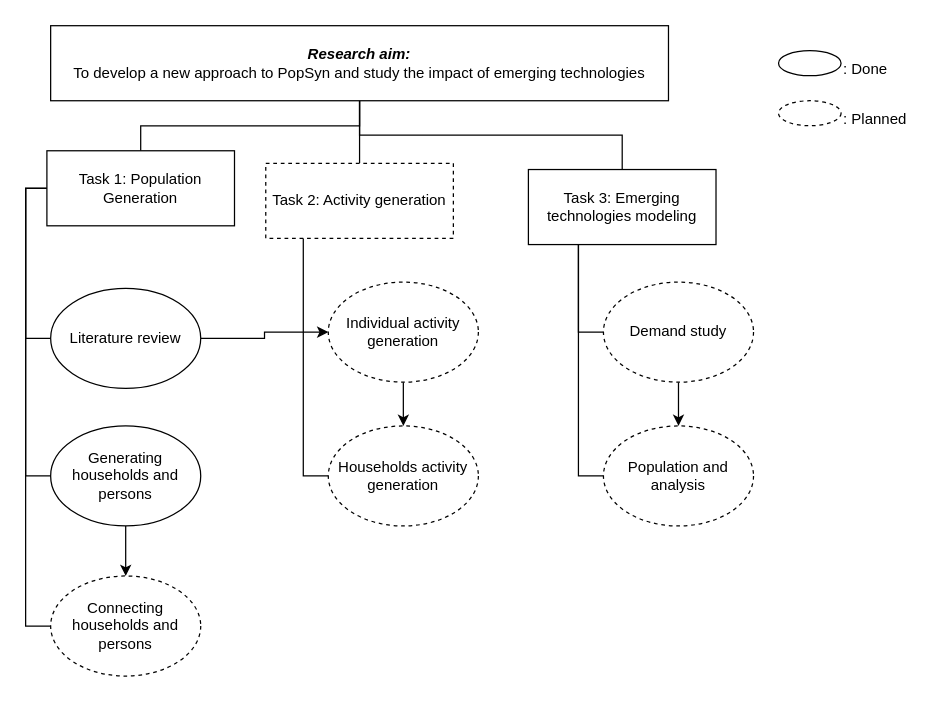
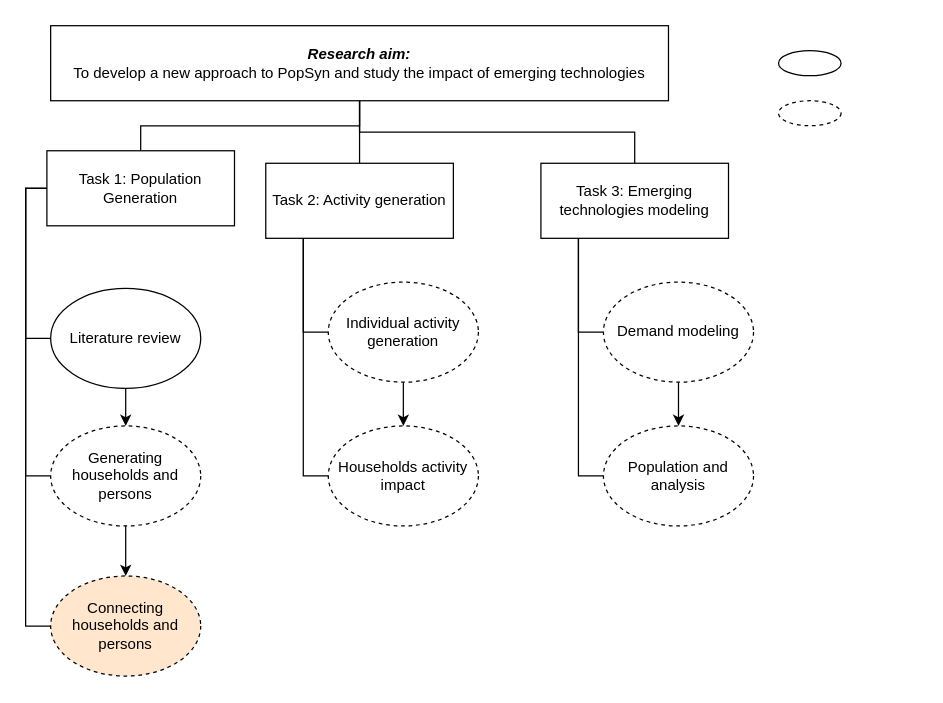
node ": Done": removed
node ": Planned": removed
node "Task 2: Activity generation": style dashed -> solid
node "Task 3: Emerging technologies modeling": moved (622, 207) -> (634, 201)
edge "Task 2: Activity generation" -- "Individual activity generation": added
node "Demand study": label "Demand study" -> "Demand modeling"
edge "Literature review" -> "Individual activity generation": now "Literature review" -> "Generating households and persons"
node "Generating households and persons": style solid -> dashed
node "Households activity generation": label "Households activity generation" -> "Households activity impact"
node "Connecting households and persons": fillcolor #ffffff -> #ffe6cc
